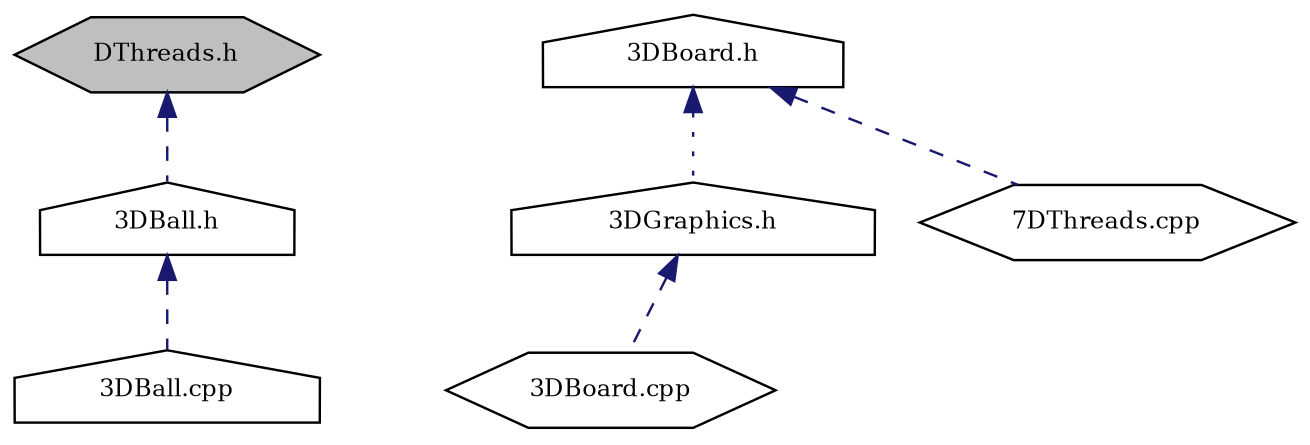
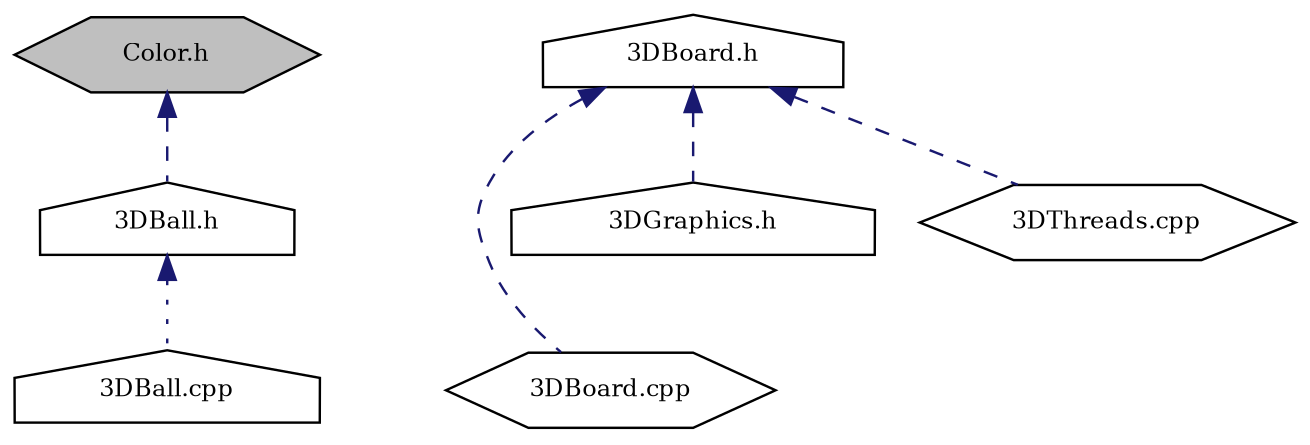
node "DThreads.h": label "DThreads.h" -> "Color.h"
edge "3DGraphics.h" -> "3DBoard.h": style dotted -> dashed
node "7DThreads.cpp": label "7DThreads.cpp" -> "3DThreads.cpp"
edge "3DBoard.cpp" -> "3DGraphics.h": now "3DBoard.cpp" -> "3DBoard.h"
edge "3DBall.cpp" -> "3DBall.h": style dashed -> dotted
